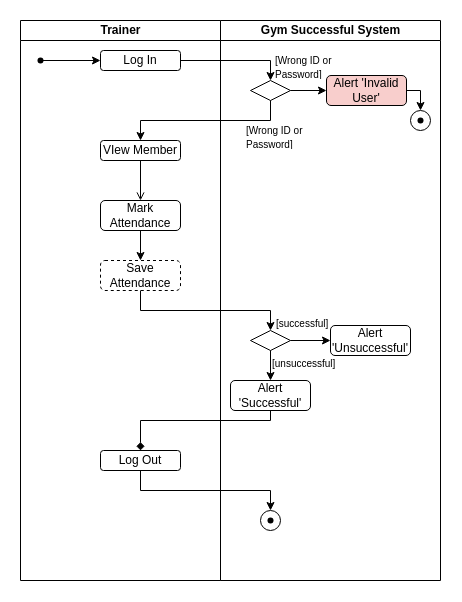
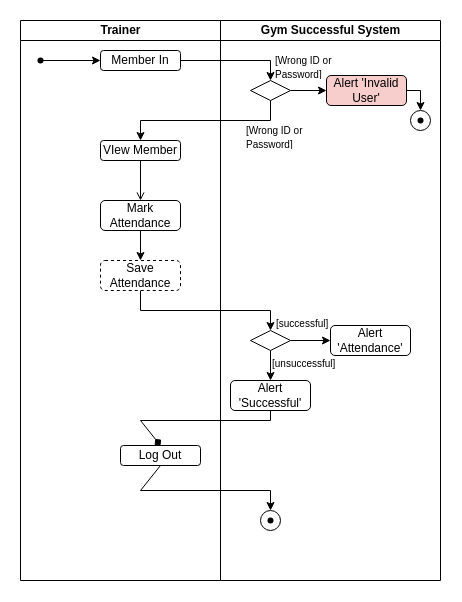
node "Log In": label "Log In" -> "Member In"
node "Alert 'Unsuccessful'": label "Alert 'Unsuccessful'" -> "Alert 'Attendance'"
node "Log Out": moved (141, 461) -> (161, 456)
